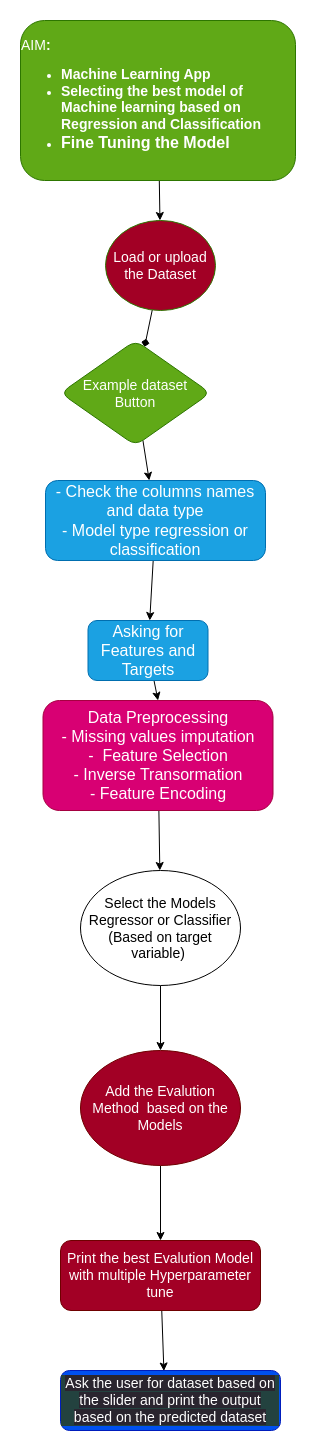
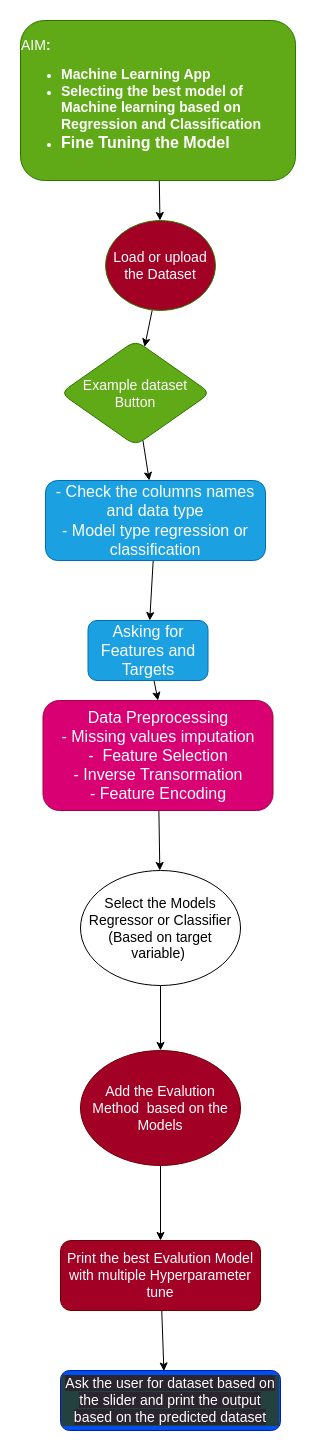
edge "Load or upload the Dataset" -> "Example dataset Button": arrowhead diamond -> classic
